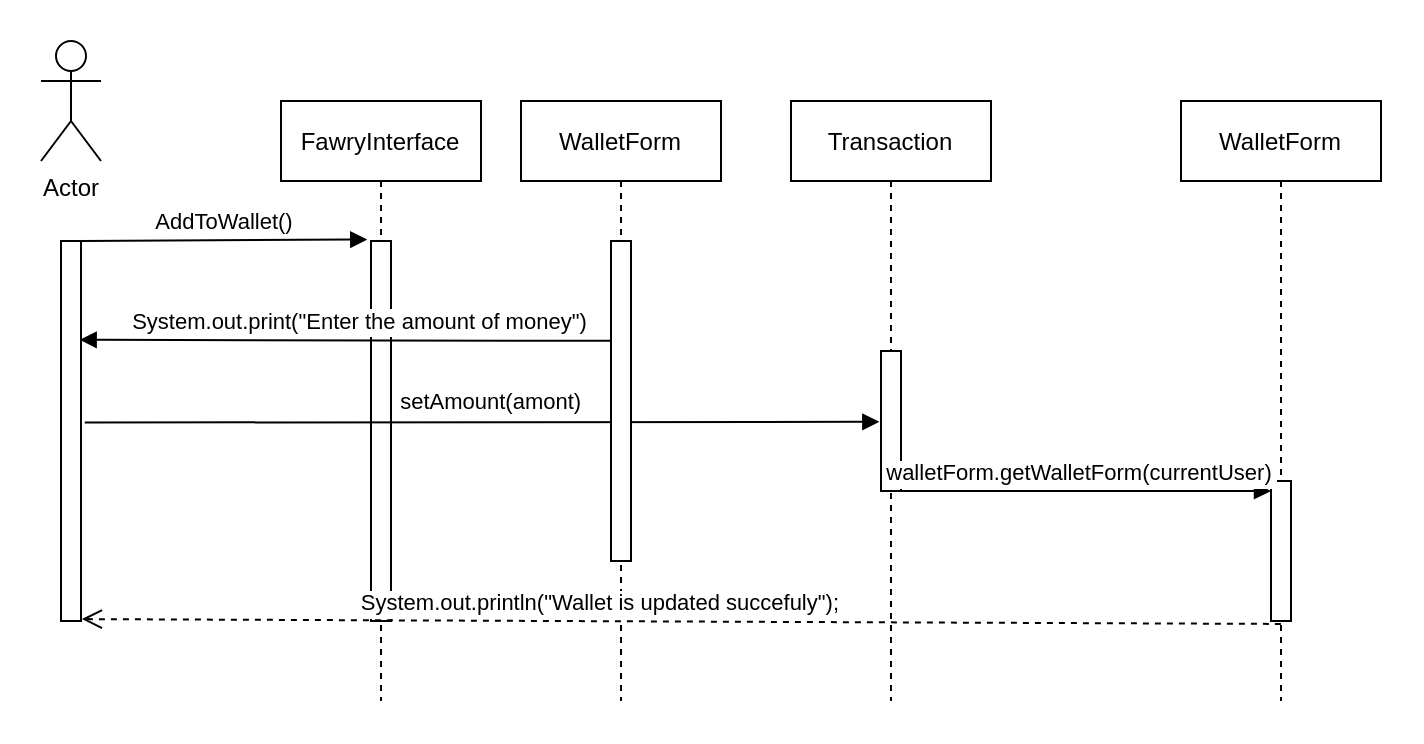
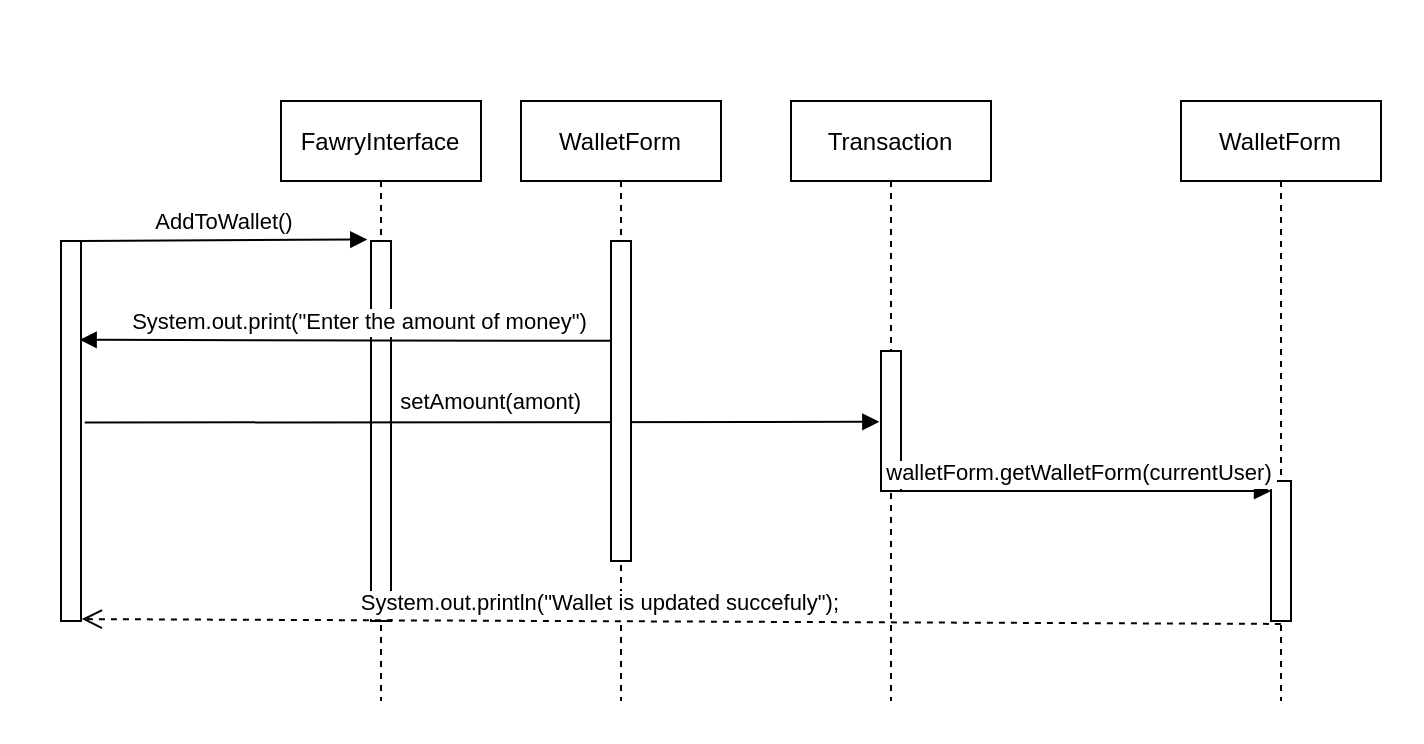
node "Actor": removed
